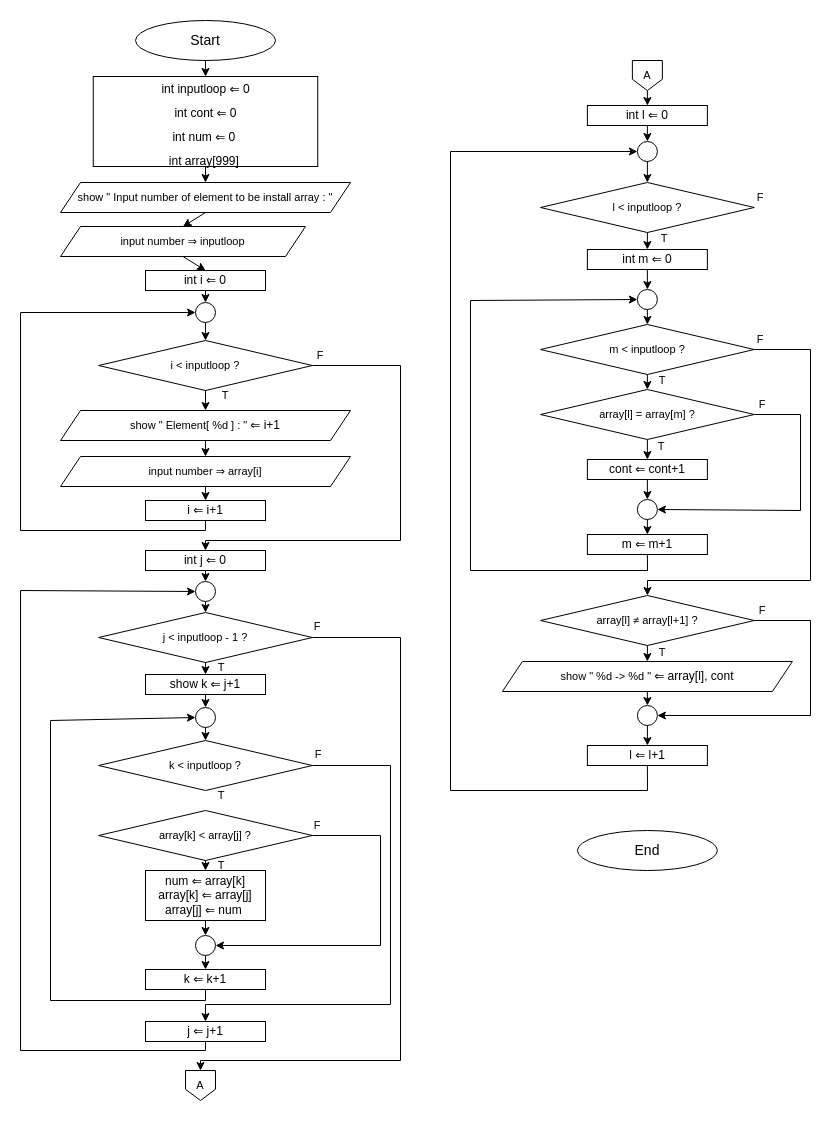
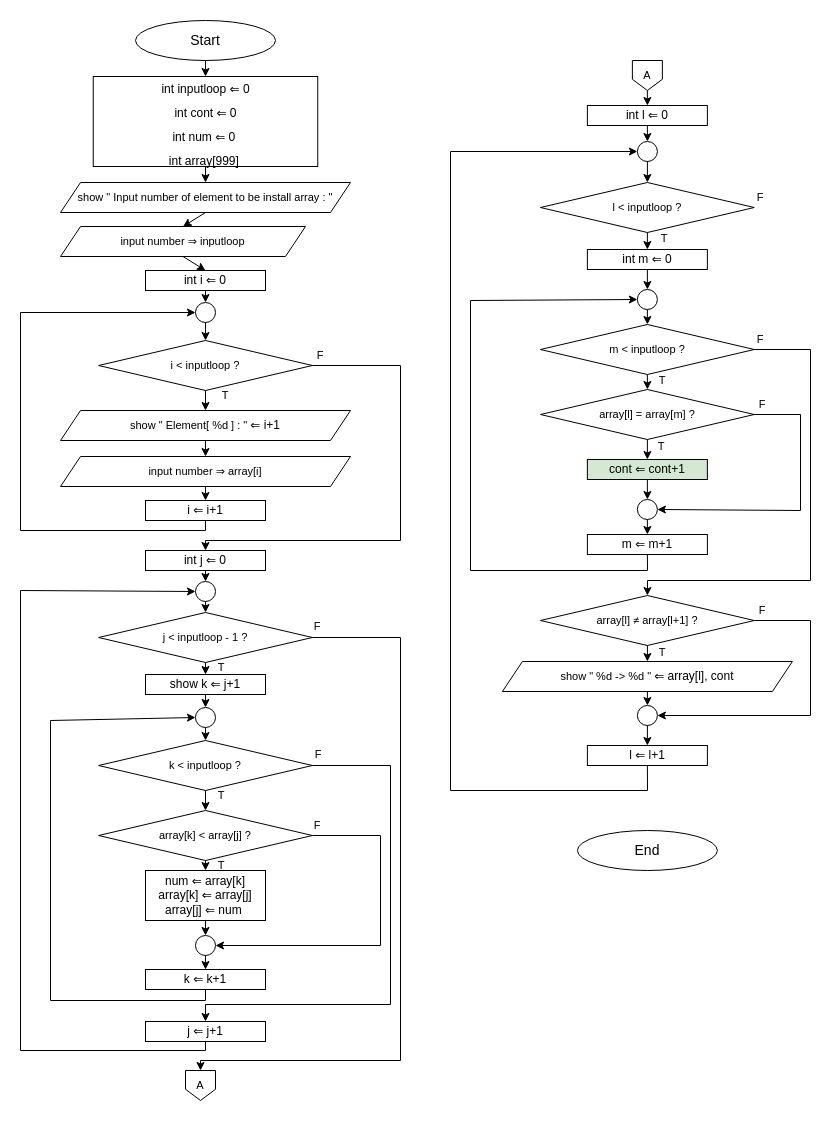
node "cont ⇐ cont+1": fillcolor #ffffff -> #d5e8d4
edge "k < inputloop ?" -> "array[k] < array[j] ?": added
